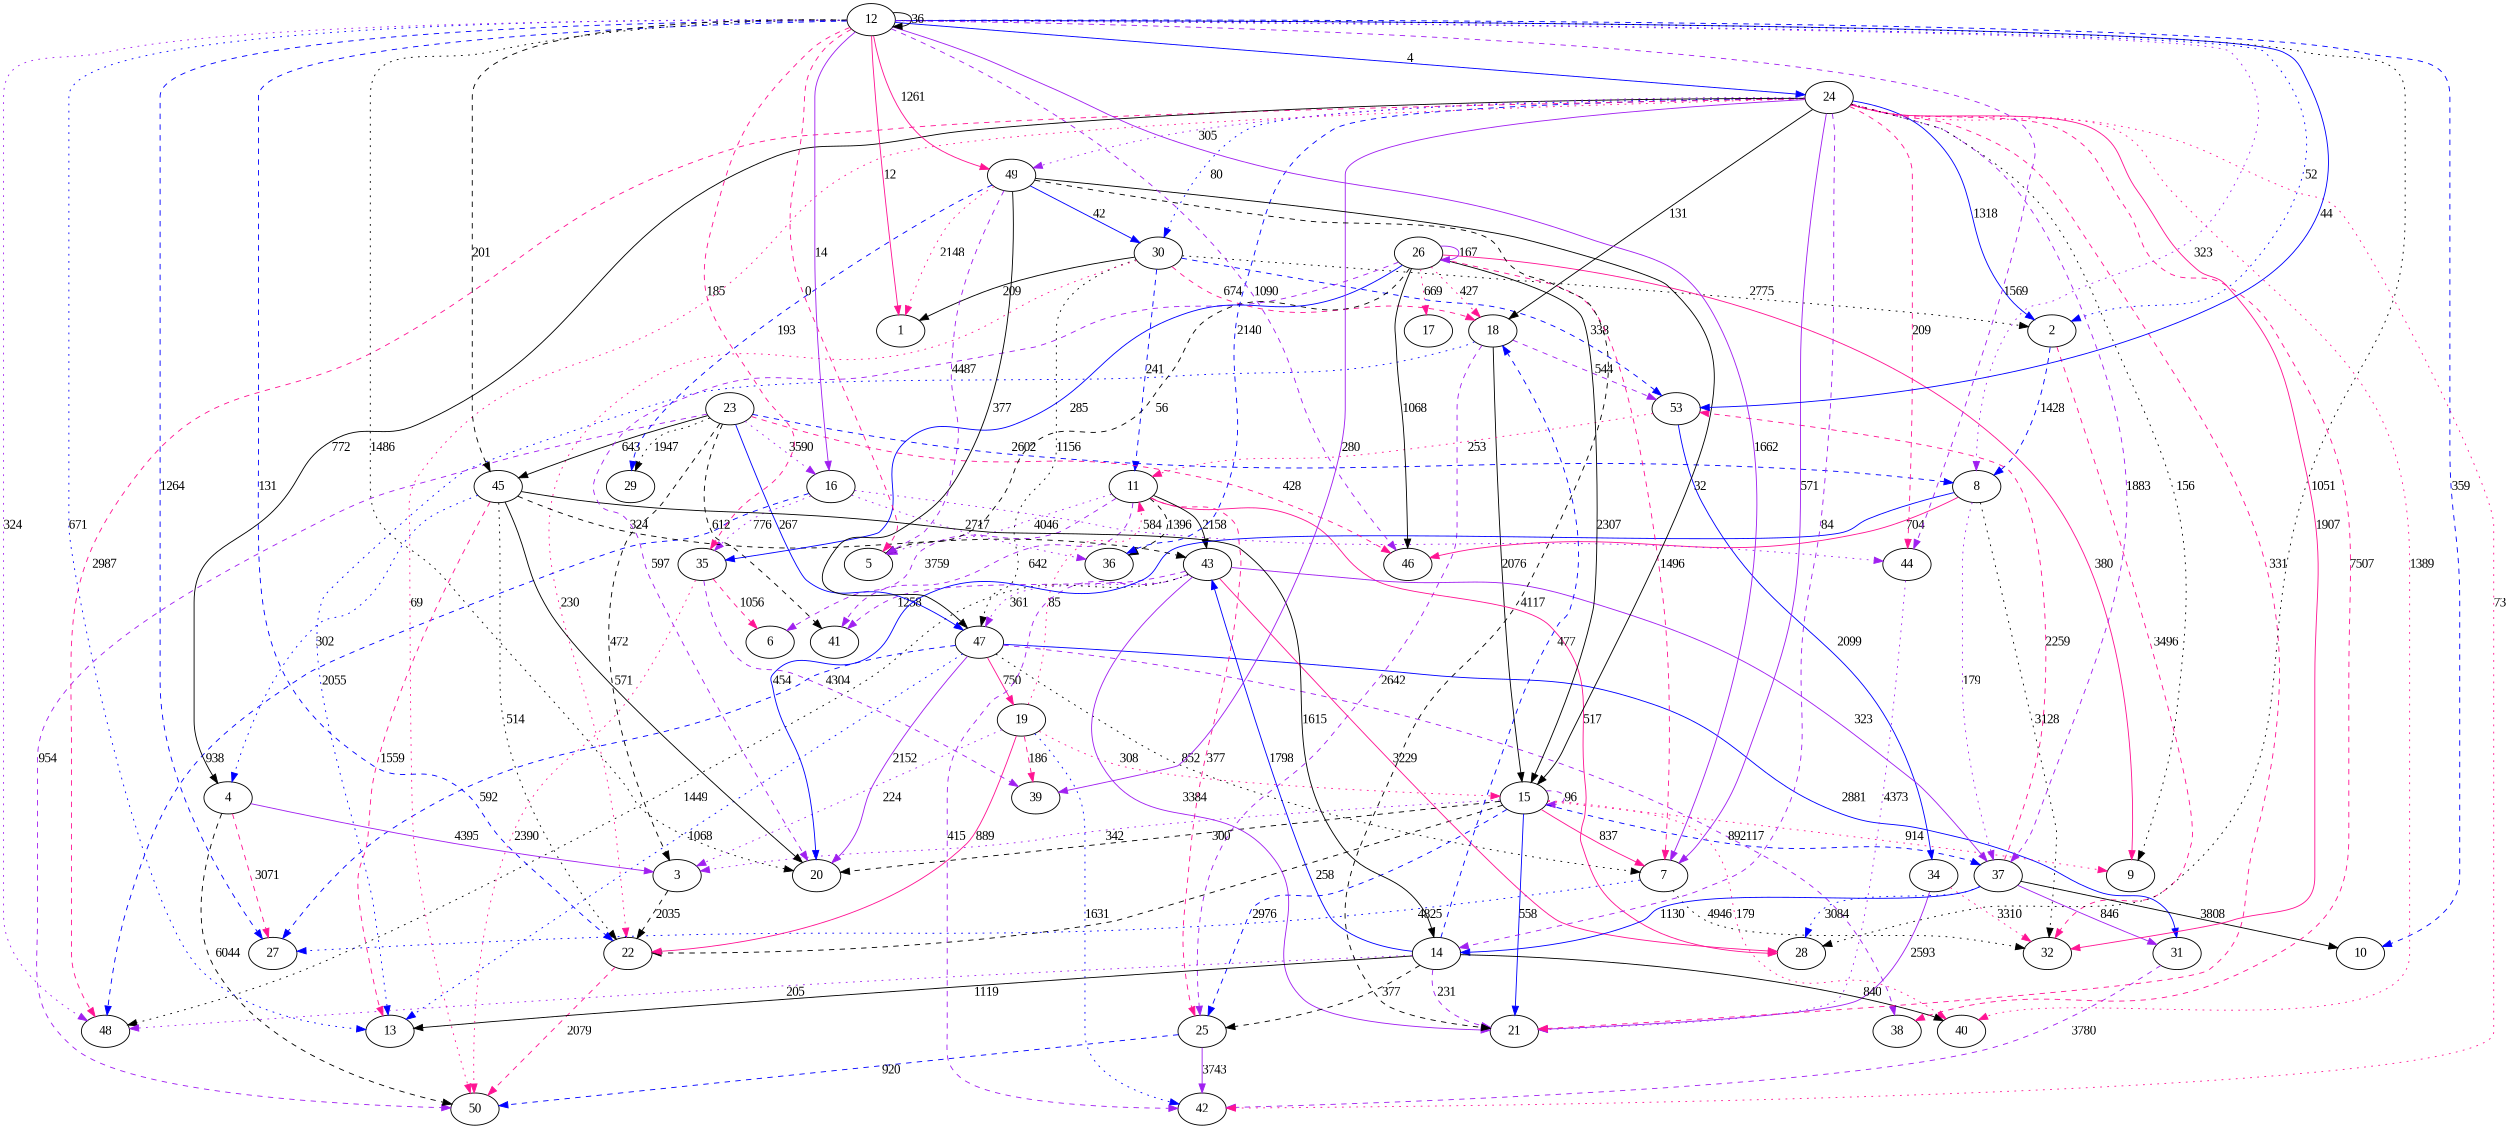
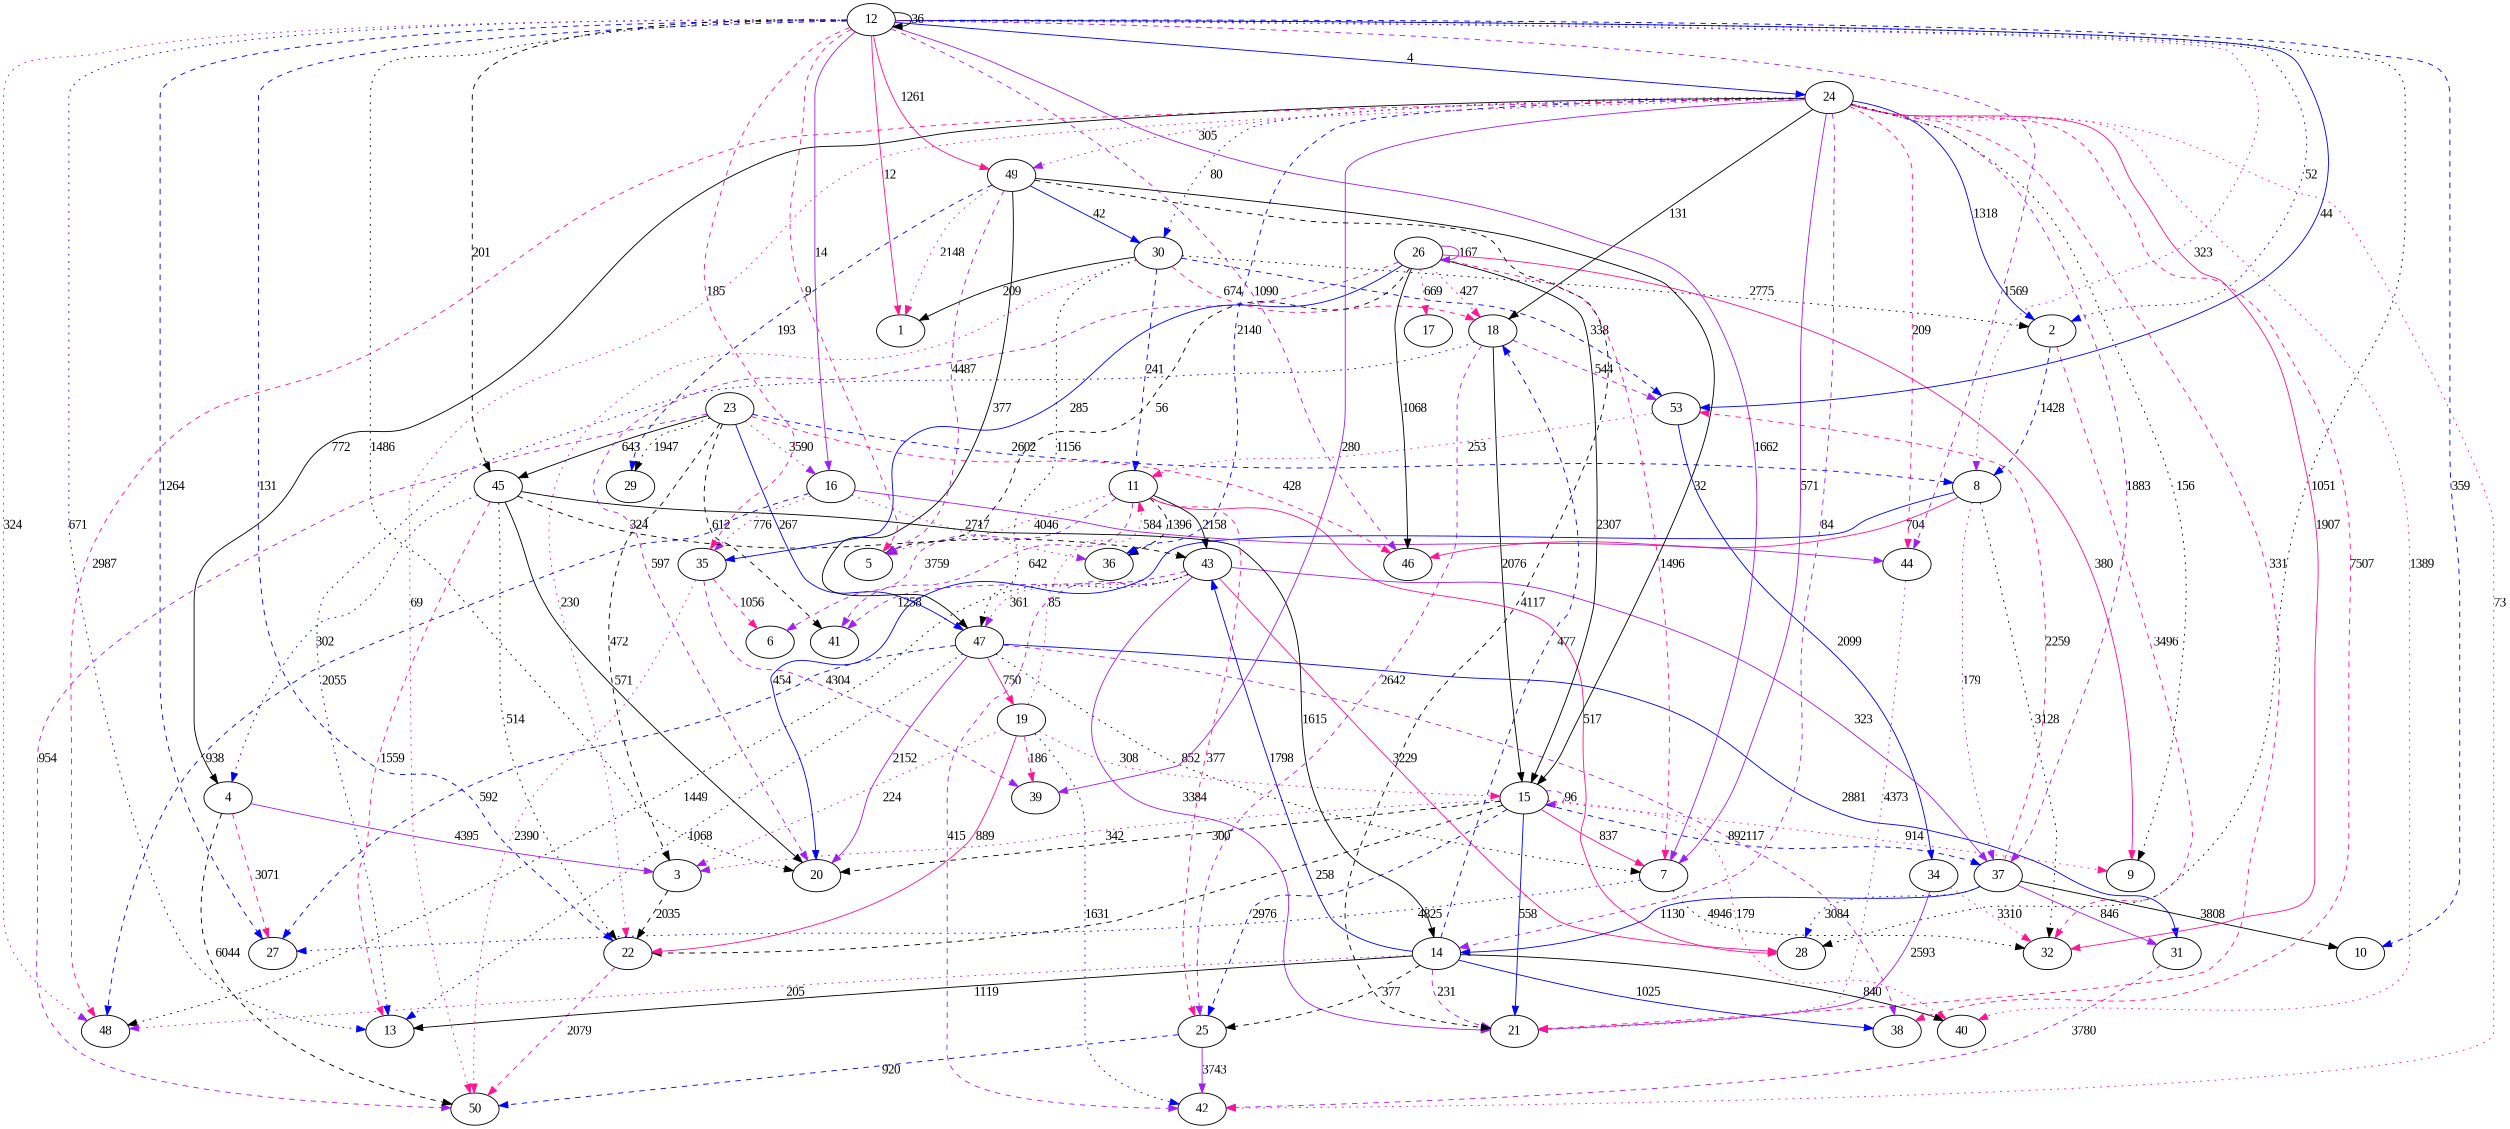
edge "12" -> "5": label "0" -> "9"
edge "16" -> "44": style dotted -> solid
edge "14" -> "38": added, label "1025"
